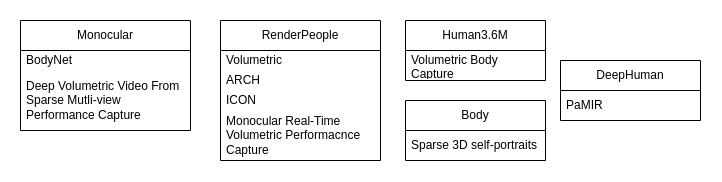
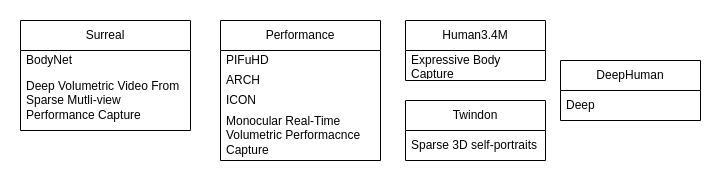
node "Monocular": label "Monocular" -> "Surreal"
node "RenderPeople": label "RenderPeople" -> "Performance"
node "Human3.6M": label "Human3.6M" -> "Human3.4M"
node "Volumetric": label "Volumetric" -> "PIFuHD"
node "Volumetric Body Capture": label "Volumetric Body Capture" -> "Expressive Body Capture"
node "PaMIR": label "PaMIR" -> "Deep"
node "Body": label "Body" -> "Twindon"
